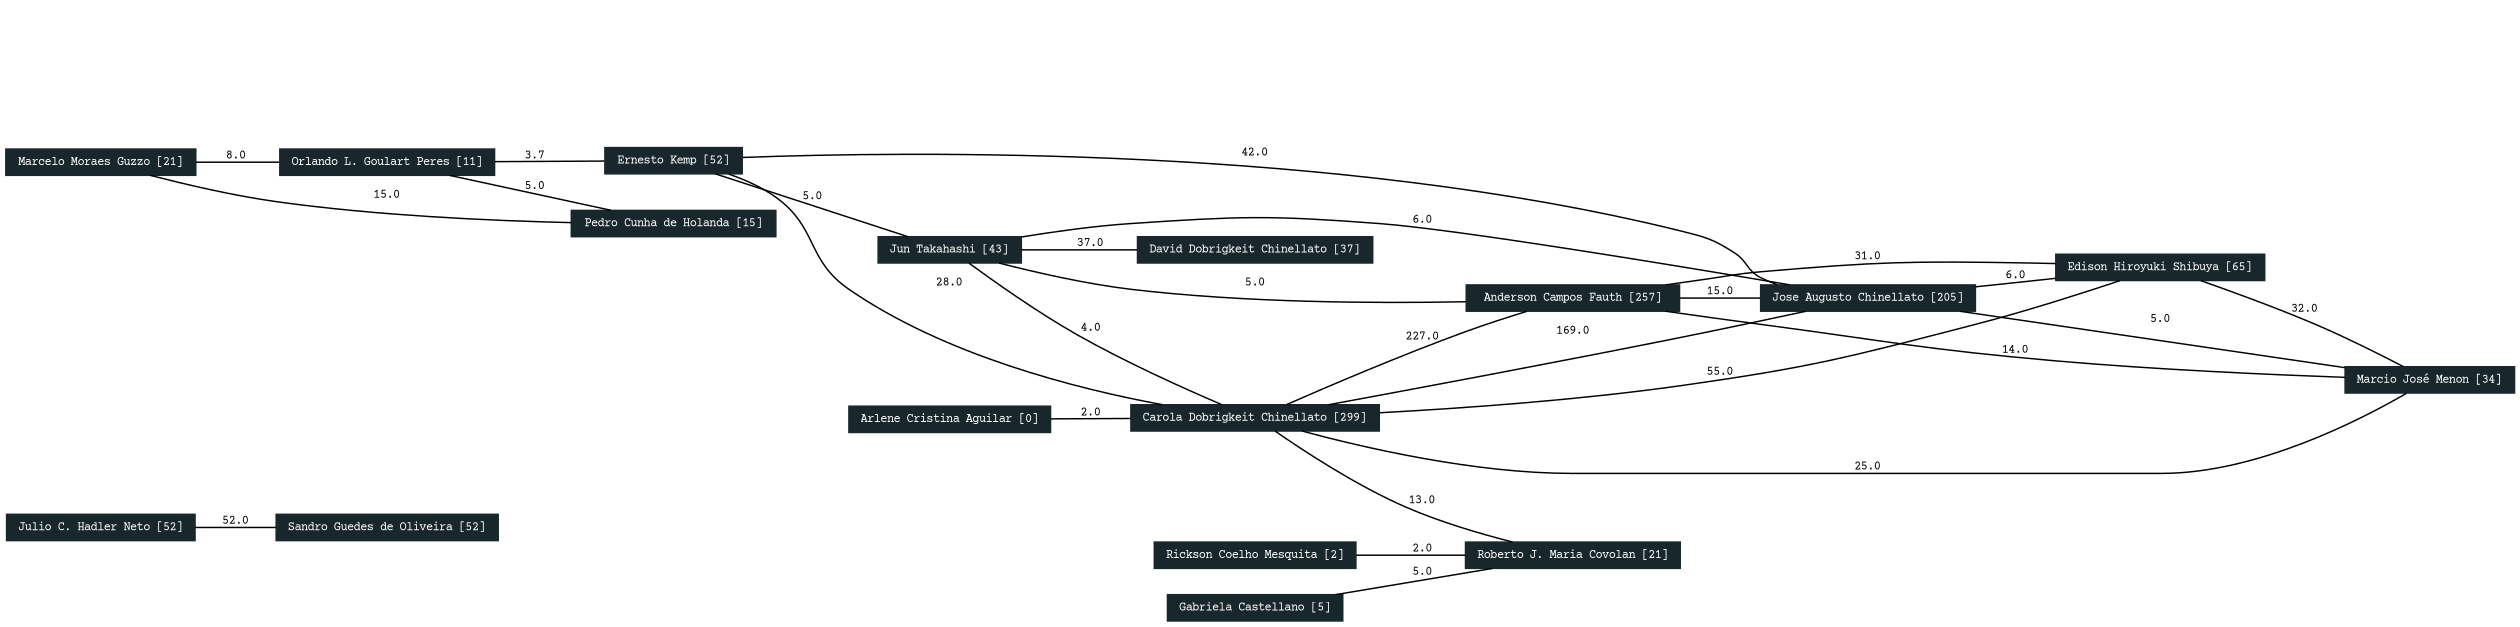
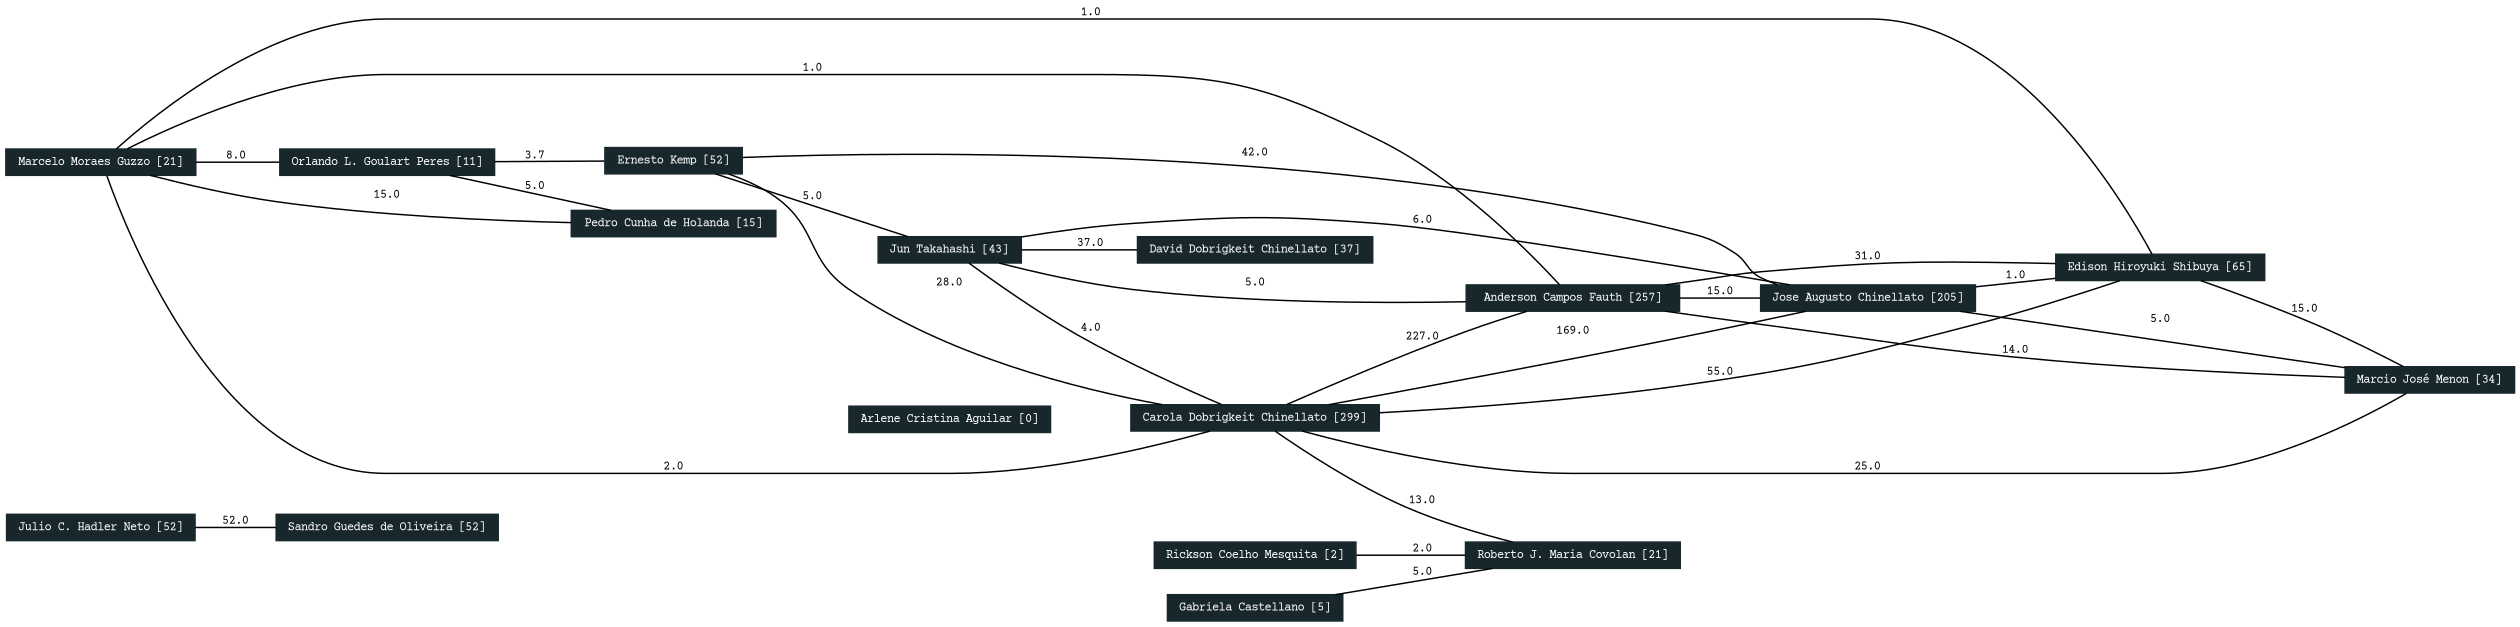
edge "Marcelo Moraes Guzzo [21]" -- "Edison Hiroyuki Shibuya [65]": added, label "1.0"
edge "Marcelo Moraes Guzzo [21]" -- "Anderson Campos Fauth [257]": added, label "1.0"
edge "Edison Hiroyuki Shibuya [65]" -- "Jose Augusto Chinellato [205]": label "6.0" -> "1.0"
edge "Edison Hiroyuki Shibuya [65]" -- "Marcio José Menon [34]": label "32.0" -> "15.0"
edge "Carola Dobrigkeit Chinellato [299]" -- "Arlene Cristina Aguilar [0]": now "Carola Dobrigkeit Chinellato [299]" -- "Marcelo Moraes Guzzo [21]"
